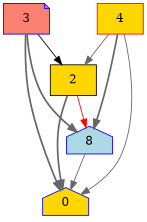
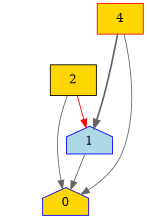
node "3": removed
edge "4" -> "2": removed
edge "2" -> "0": style bold -> solid
node "8": label "8" -> "1"
